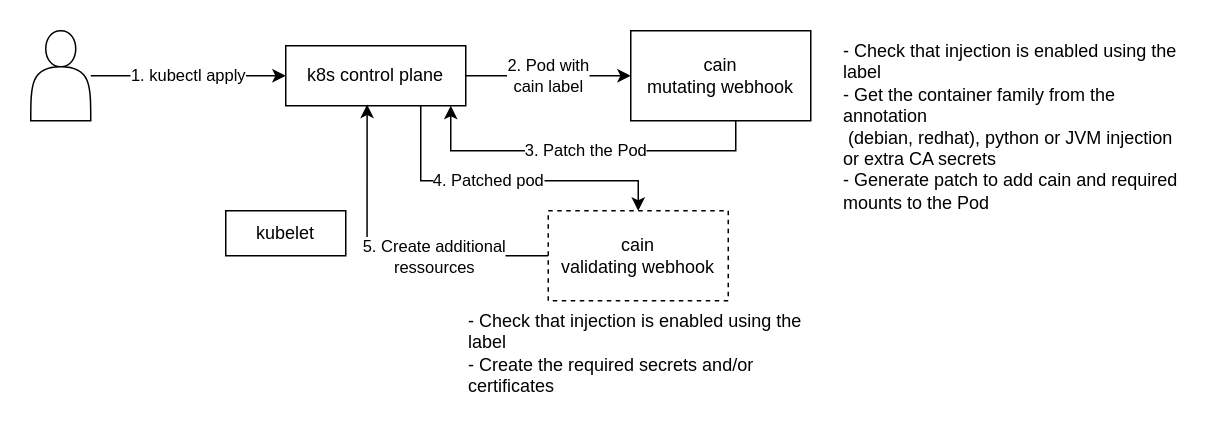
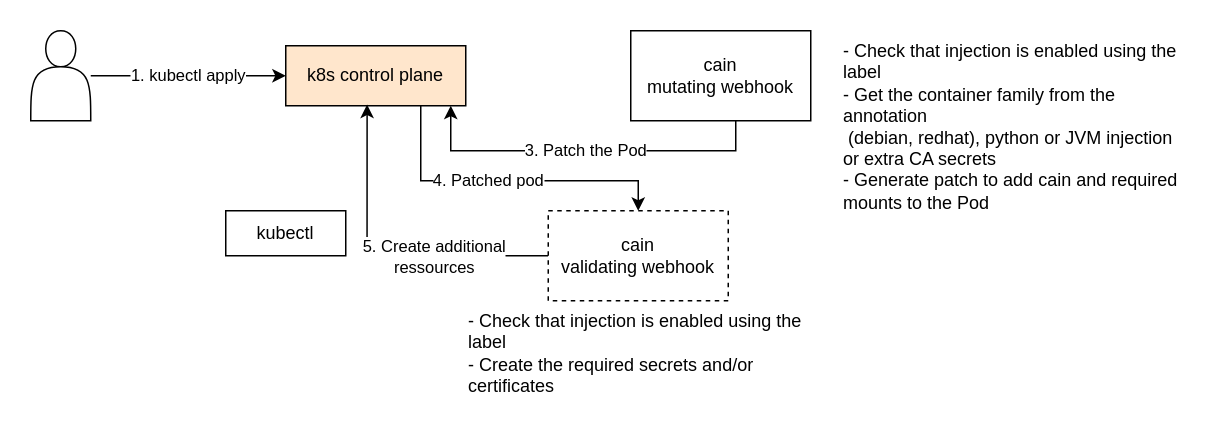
node "k8s control plane": fillcolor #ffffff -> #ffe6cc
edge "k8s control plane" -> "cain mutating webhook": removed, label "2. Pod with cain label"
node "kubelet": label "kubelet" -> "kubectl"
